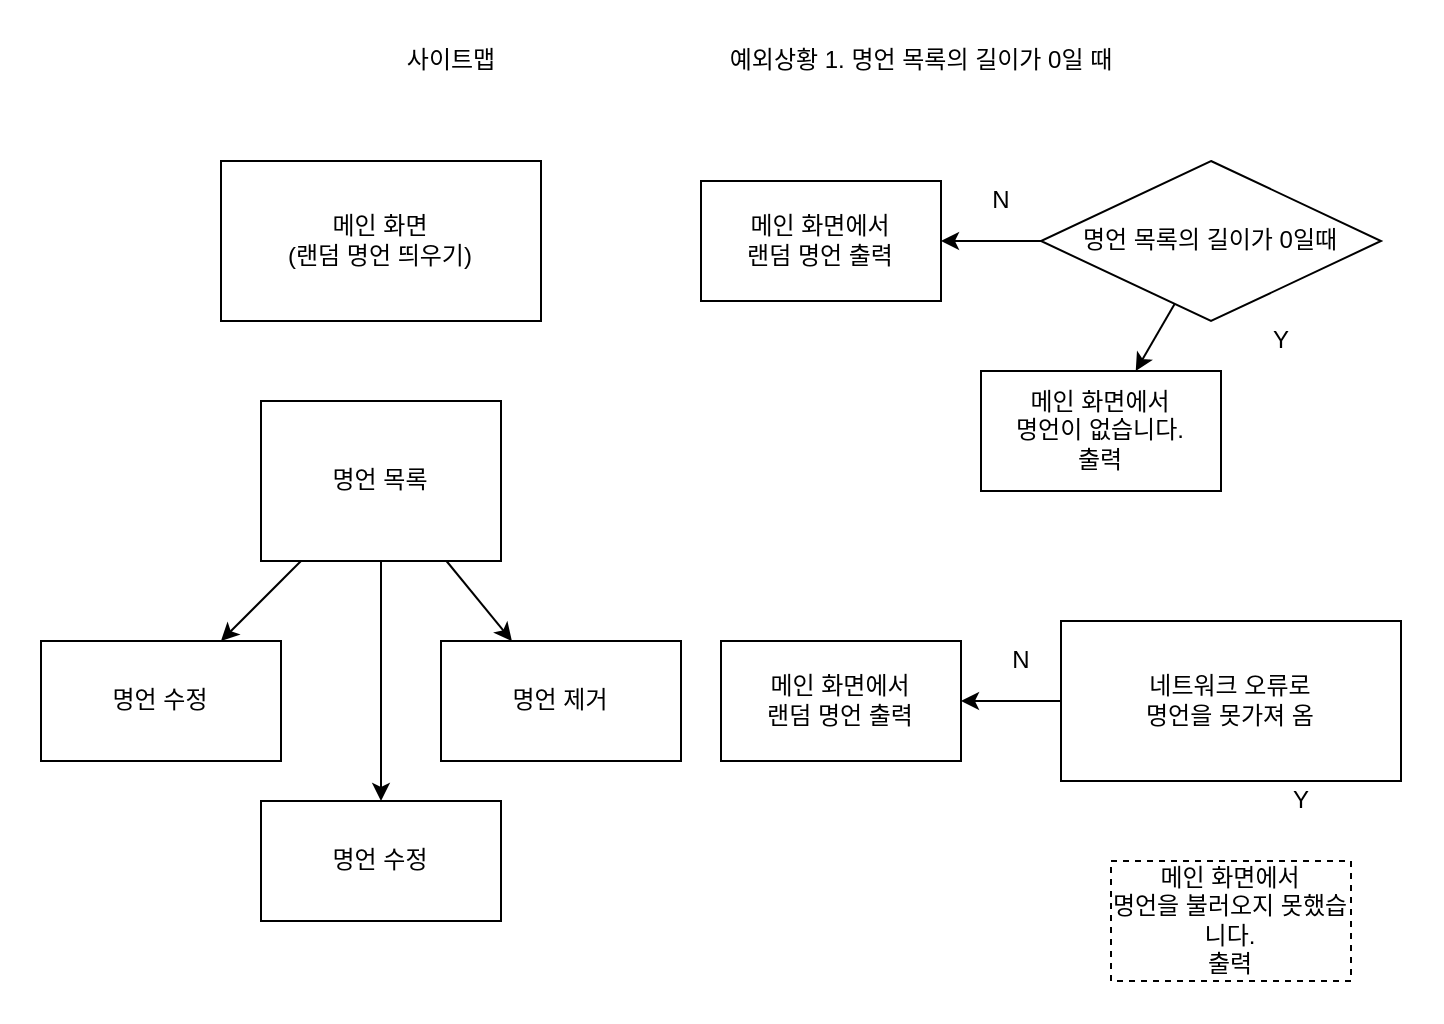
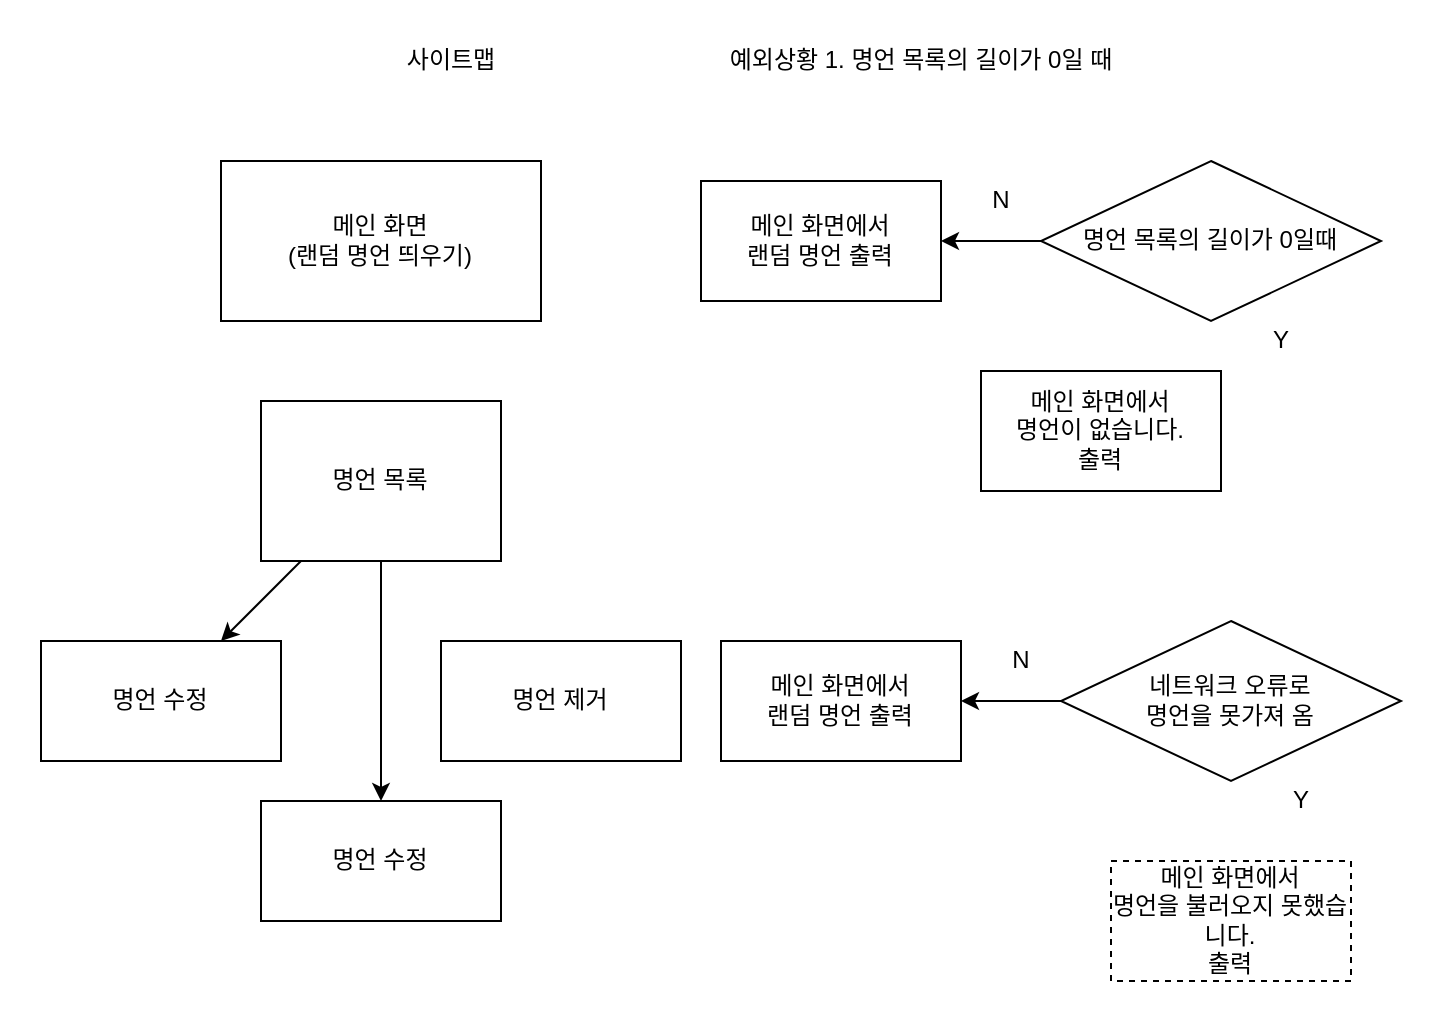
edge "명언 목록의 길이가 0일때" -> "메인 화면에서 명언이 없습니다. 출력": removed
edge "명언 목록" -> "명언 제거": removed
node "네트워크 오류로 명언을 못가져 옴": shape rectangle -> diamond
